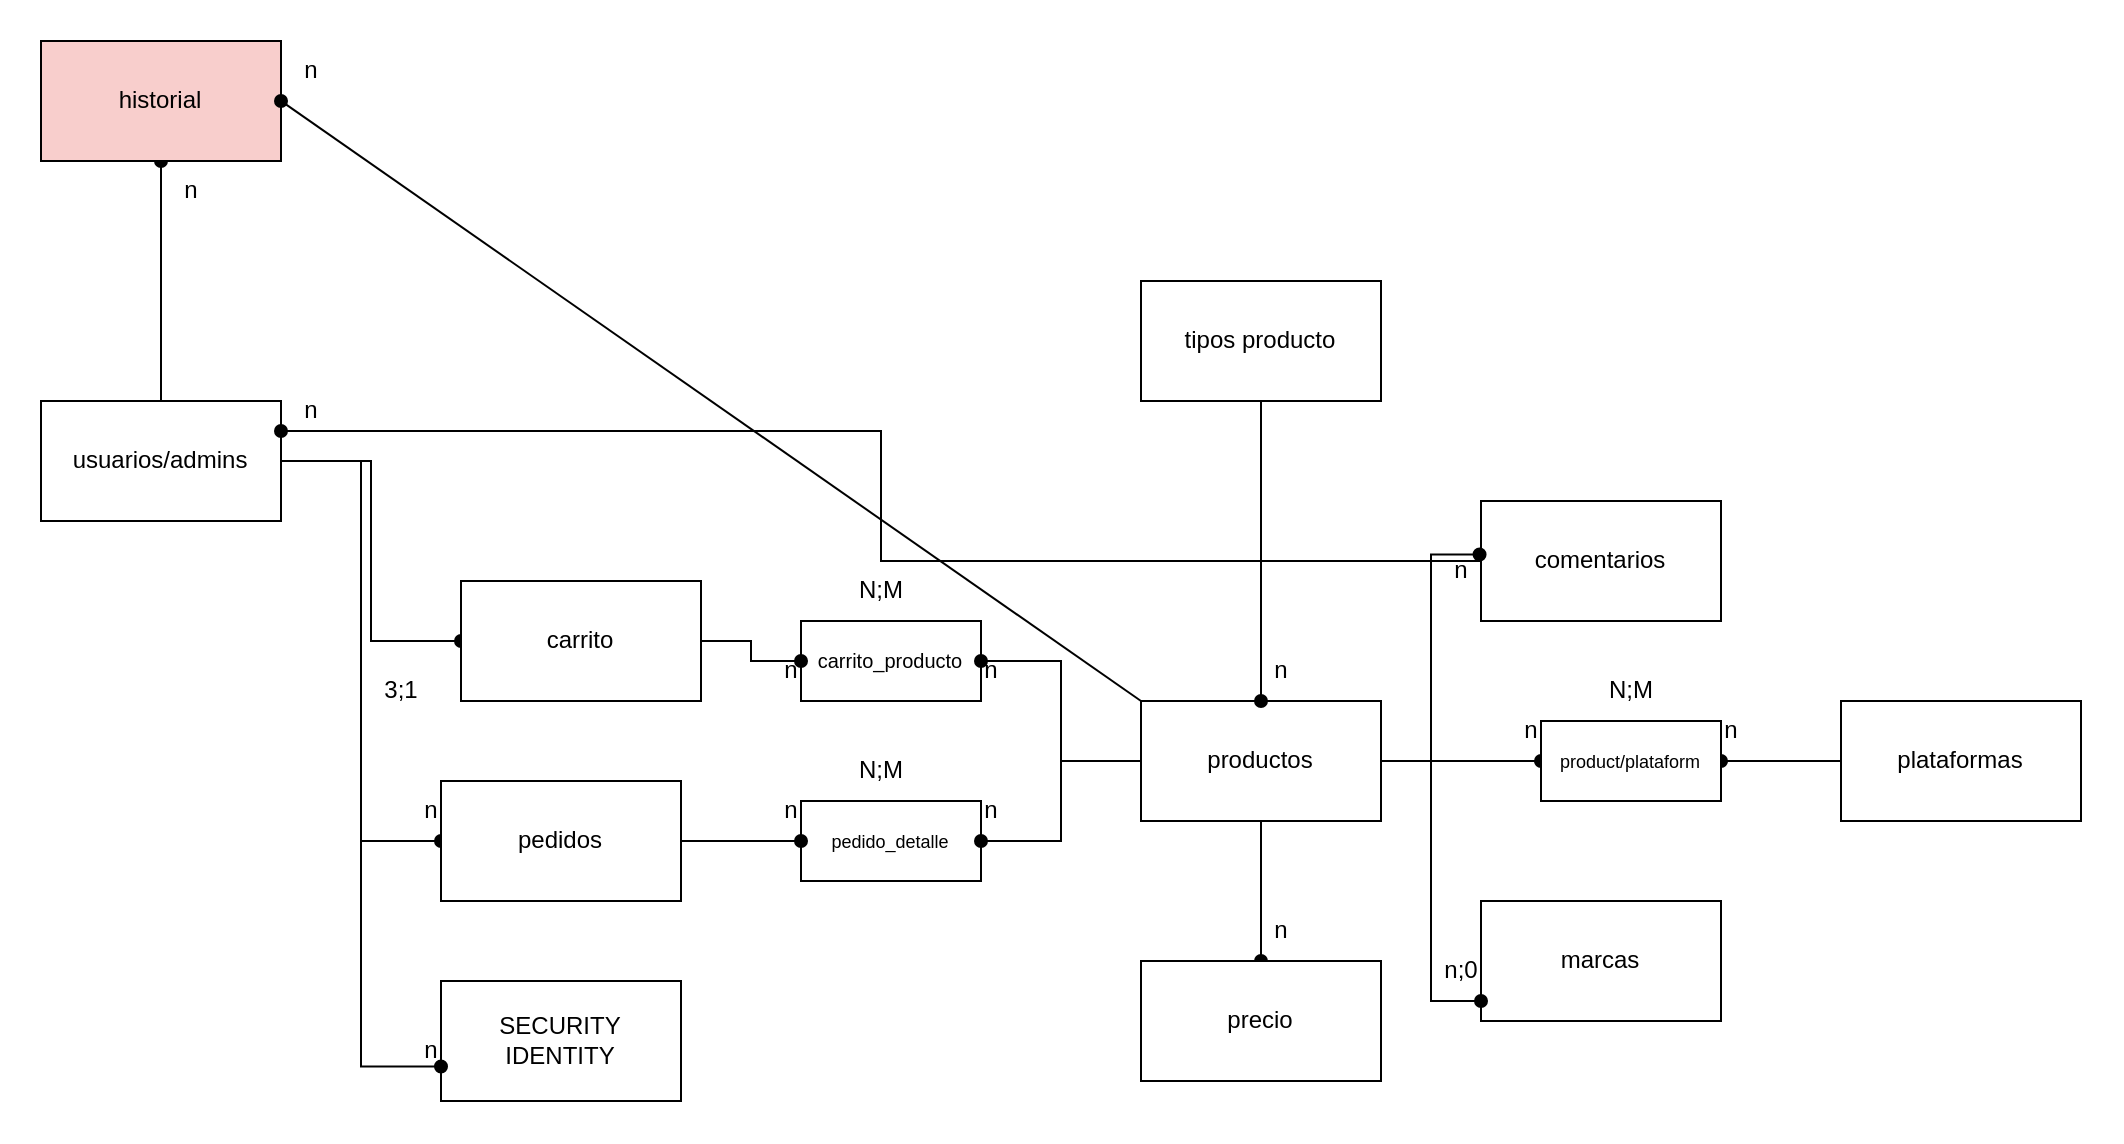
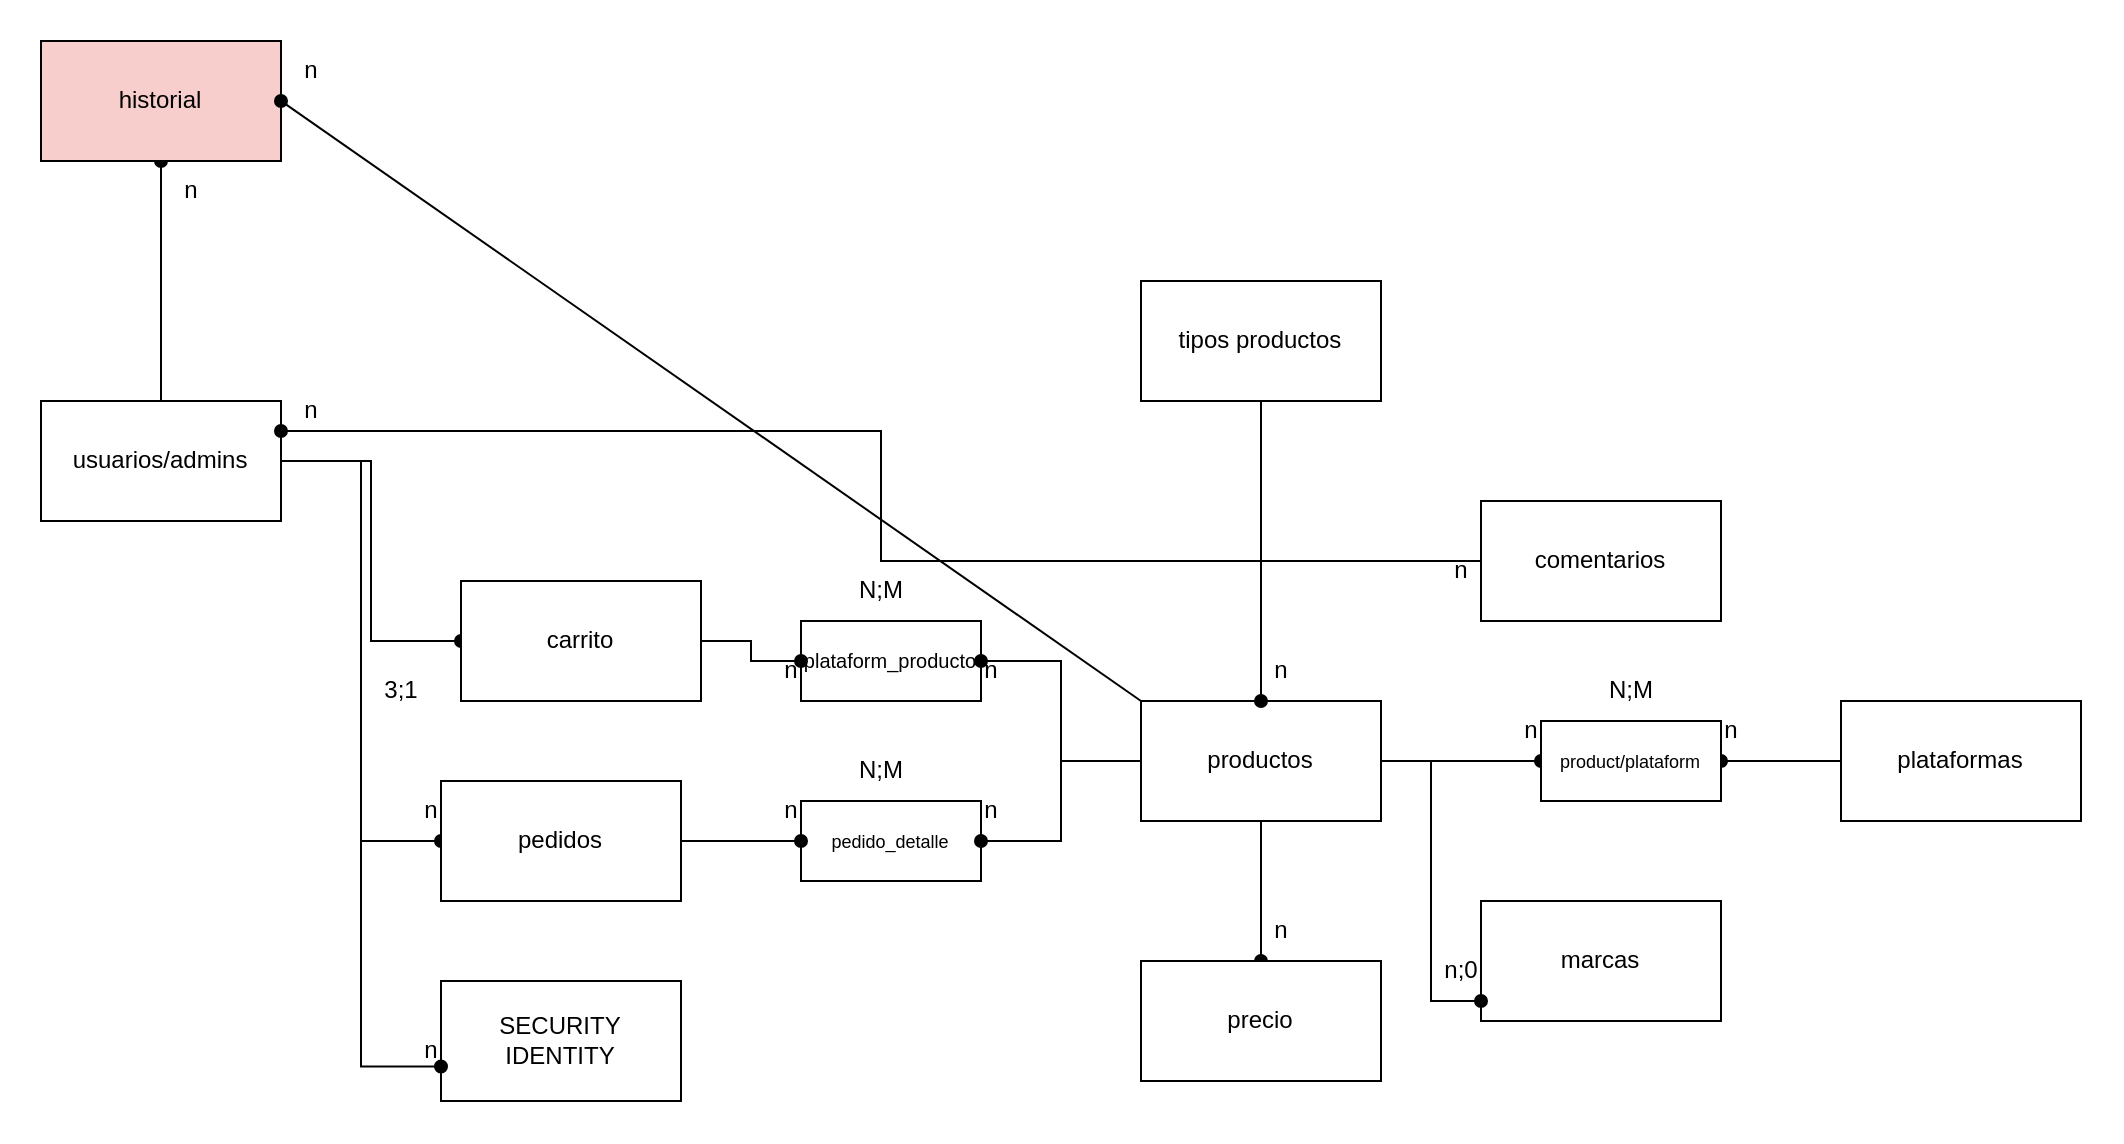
node "tipos producto": label "tipos producto" -> "tipos productos"
edge "productos" -> "comentarios": removed
node "carrito_producto": label "carrito_producto" -> "plataform_producto"
